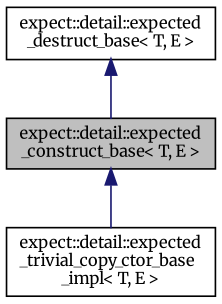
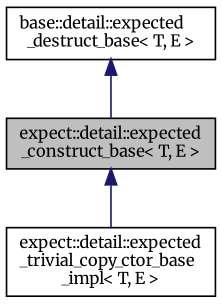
node "expect::detail::expected _destruct_base< T, E >": label "expect::detail::expected _destruct_base< T, E >" -> "base::detail::expected _destruct_base< T, E >"
